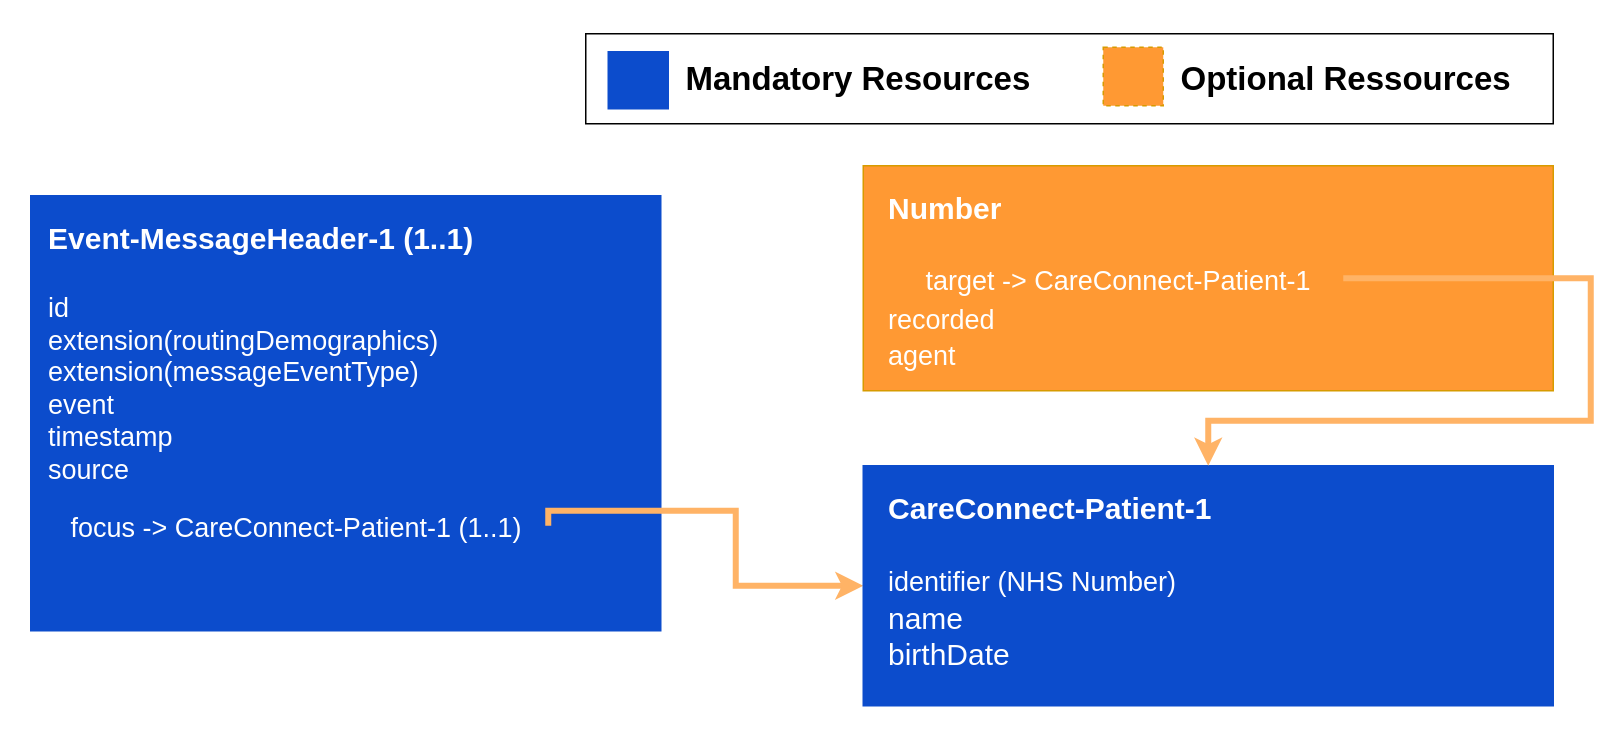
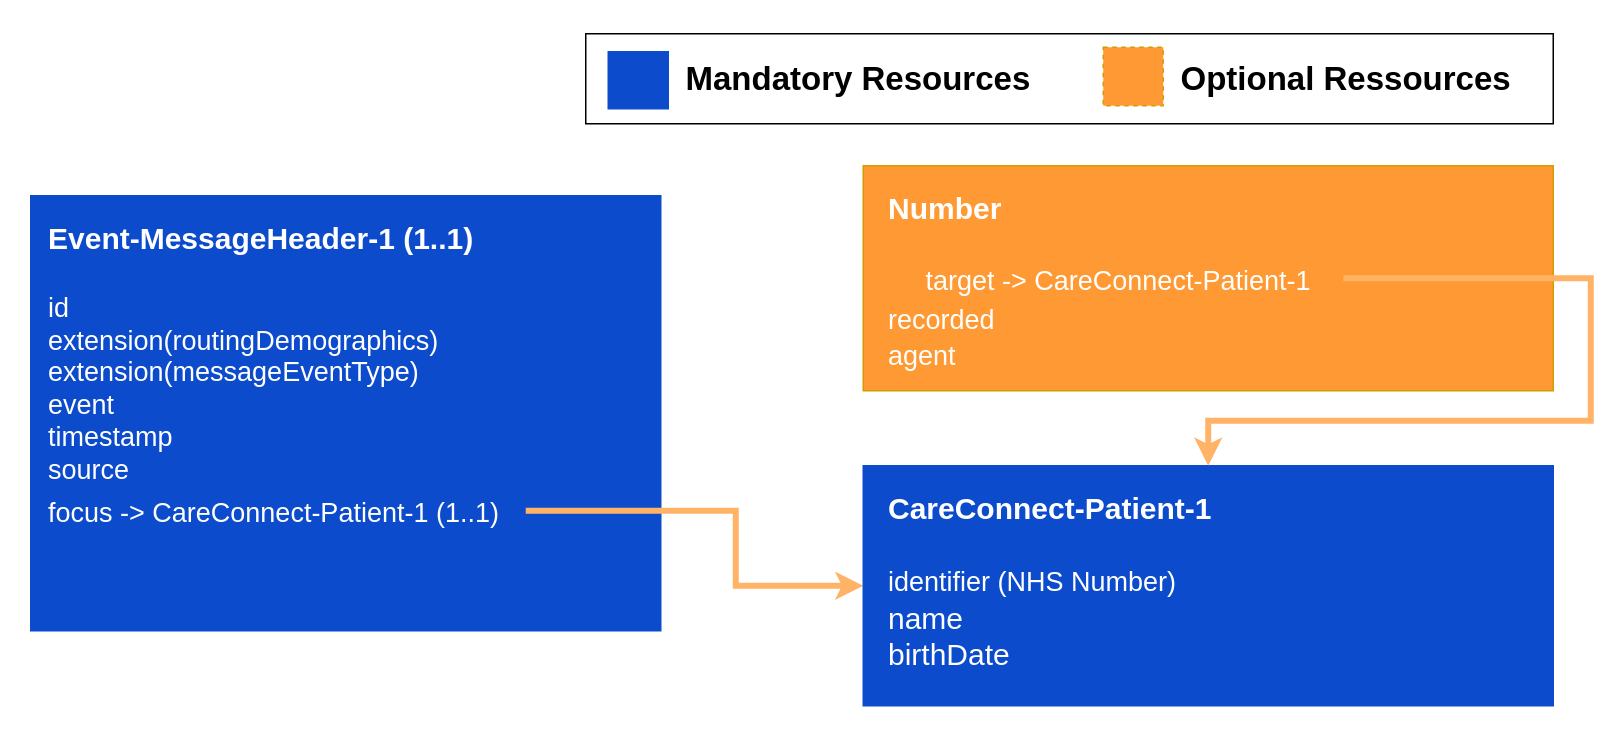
node "focus -> CareConnect-Patient-1 (1..1)": moved (308, 526) -> (286, 511)
